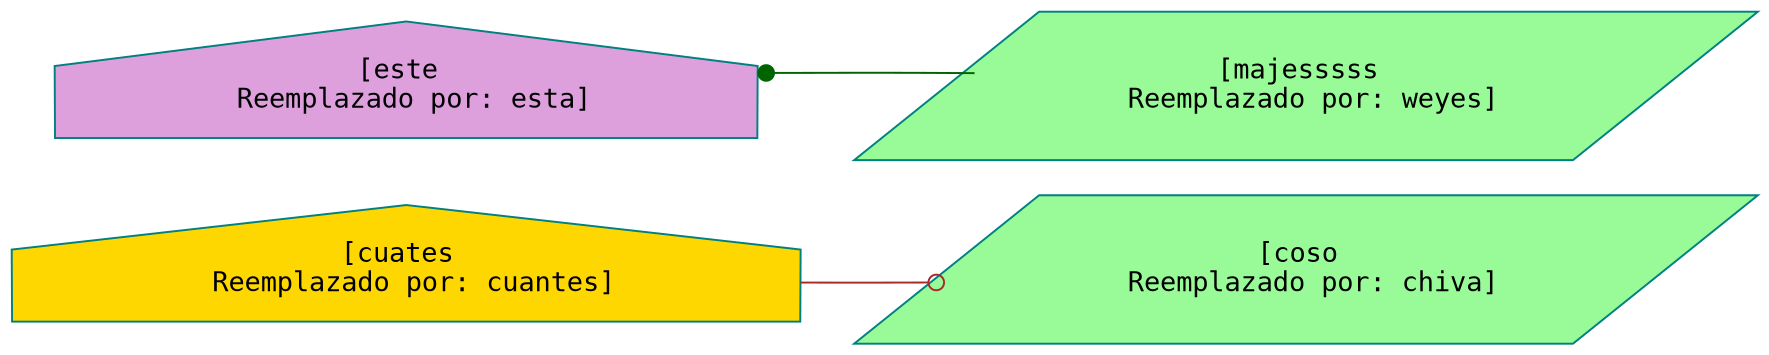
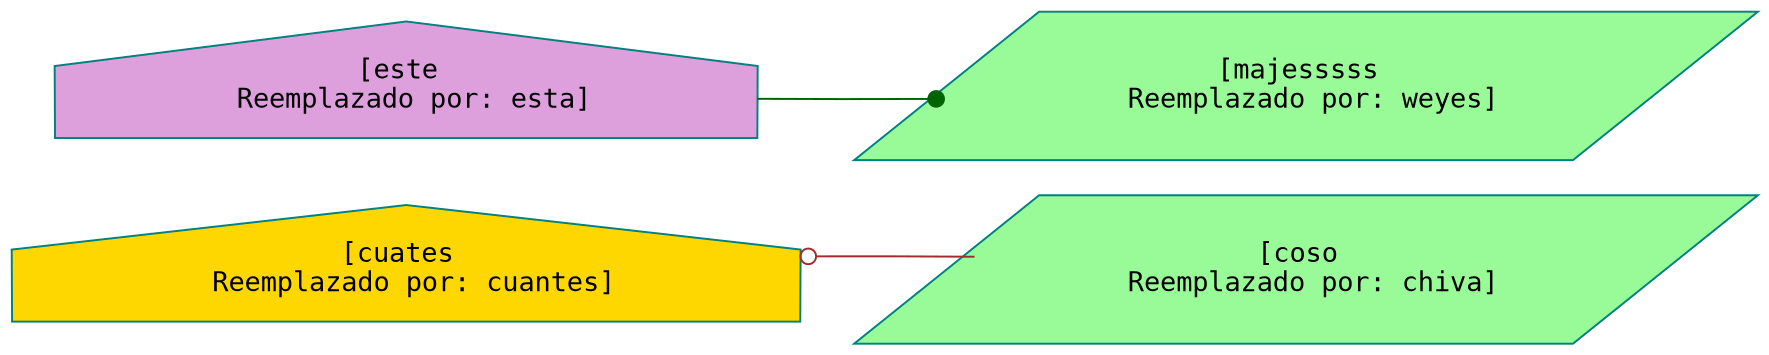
edge "[majesssss Reemplazado por: weyes]" -> "[este Reemplazado por: esta]": reversed
edge "[cuates Reemplazado por: cuantes]" -> "[coso Reemplazado por: chiva]": reversed
